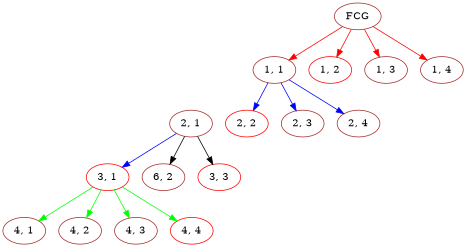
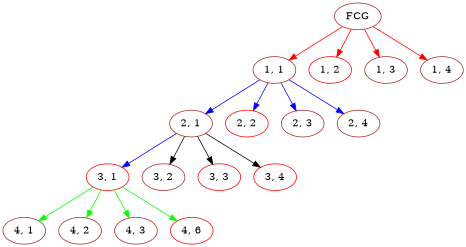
edge "1, 1" -> "2, 1": added
node "6, 2": label "6, 2" -> "3, 2"
node "3, 4": added
node "4, 4": label "4, 4" -> "4, 6"
